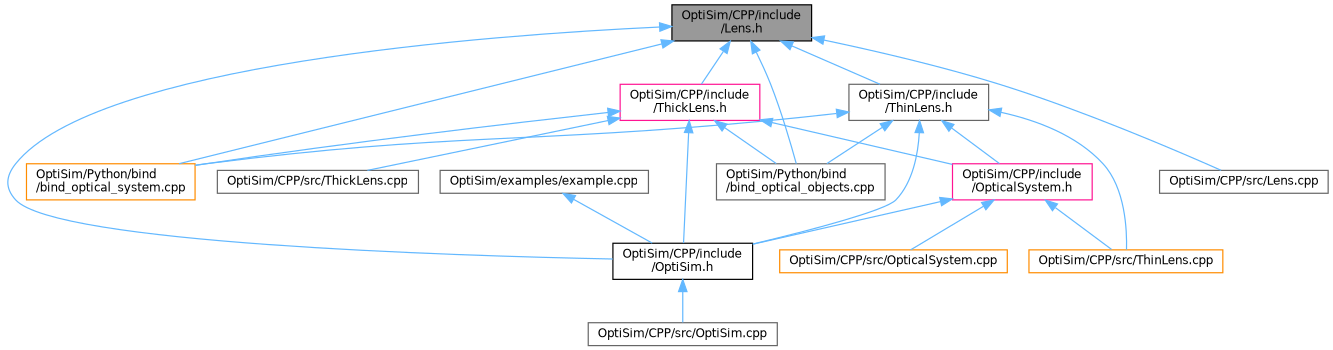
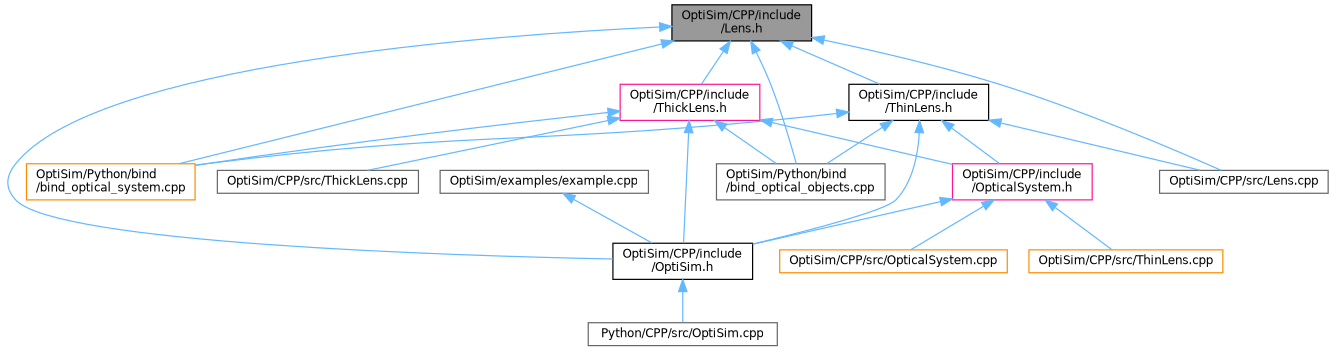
node "OptiSim/CPP/include /ThinLens.h": color gray40 -> black
edge "OptiSim/CPP/src/ThinLens.cpp" -> "OptiSim/CPP/include /ThinLens.h": now "OptiSim/CPP/src/Lens.cpp" -> "OptiSim/CPP/include /ThinLens.h"
node "OptiSim/CPP/src/OptiSim.cpp": label "OptiSim/CPP/src/OptiSim.cpp" -> "Python/CPP/src/OptiSim.cpp"
